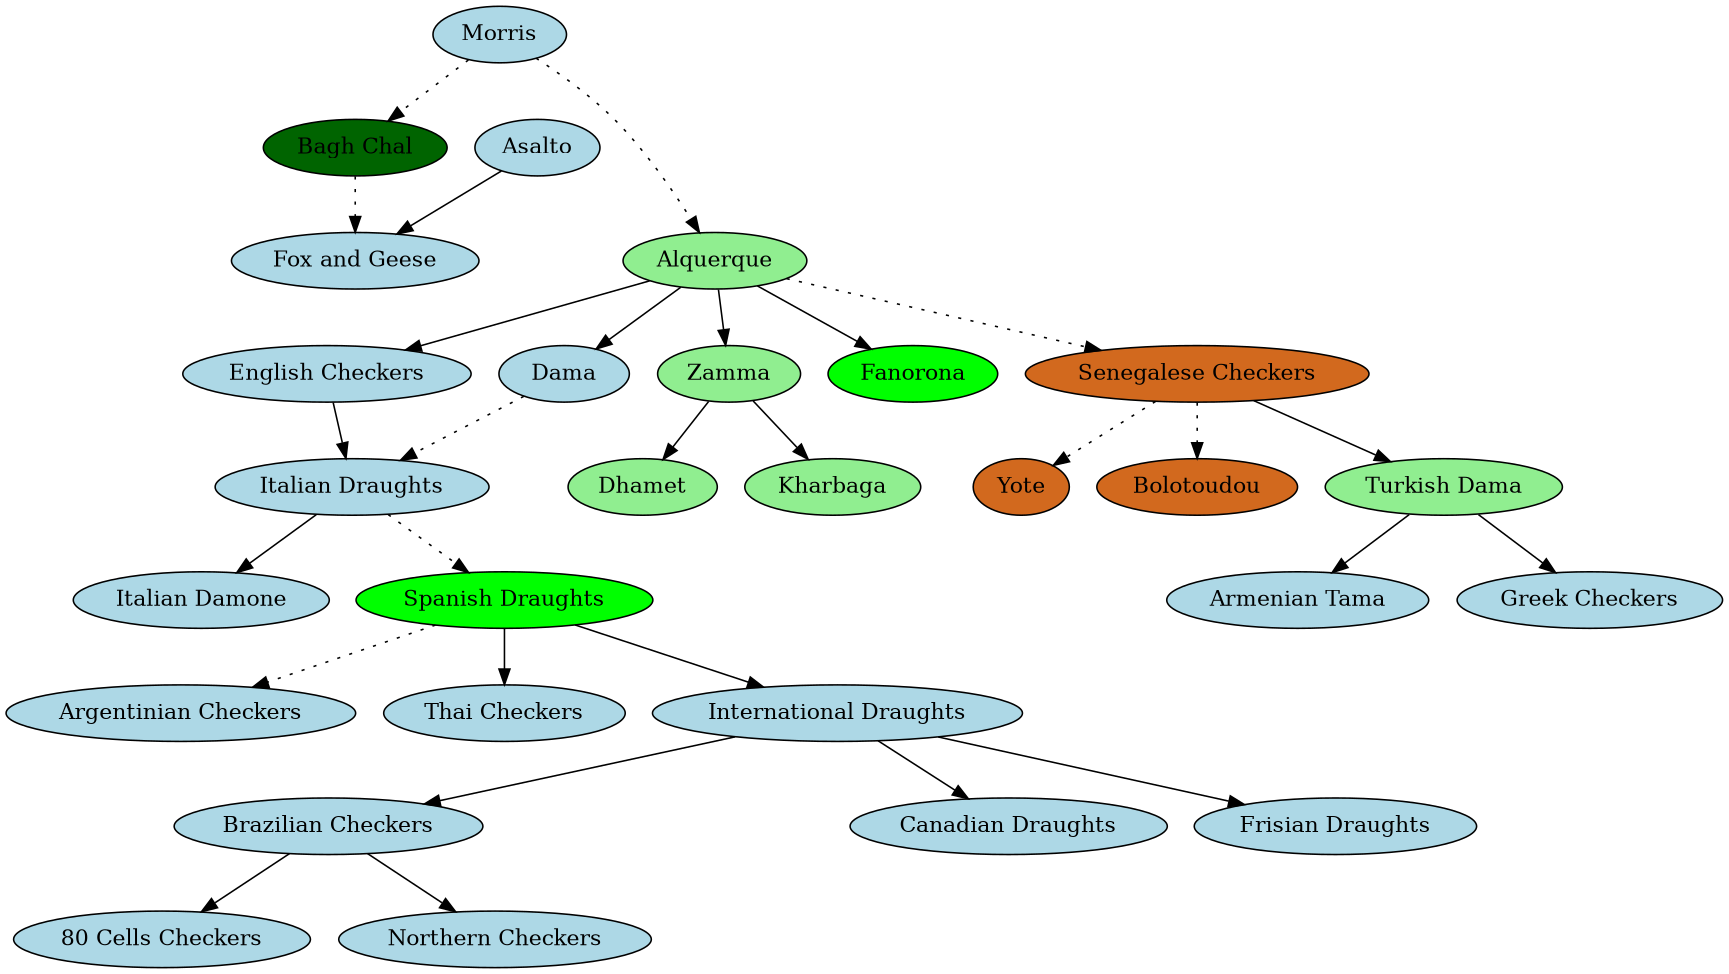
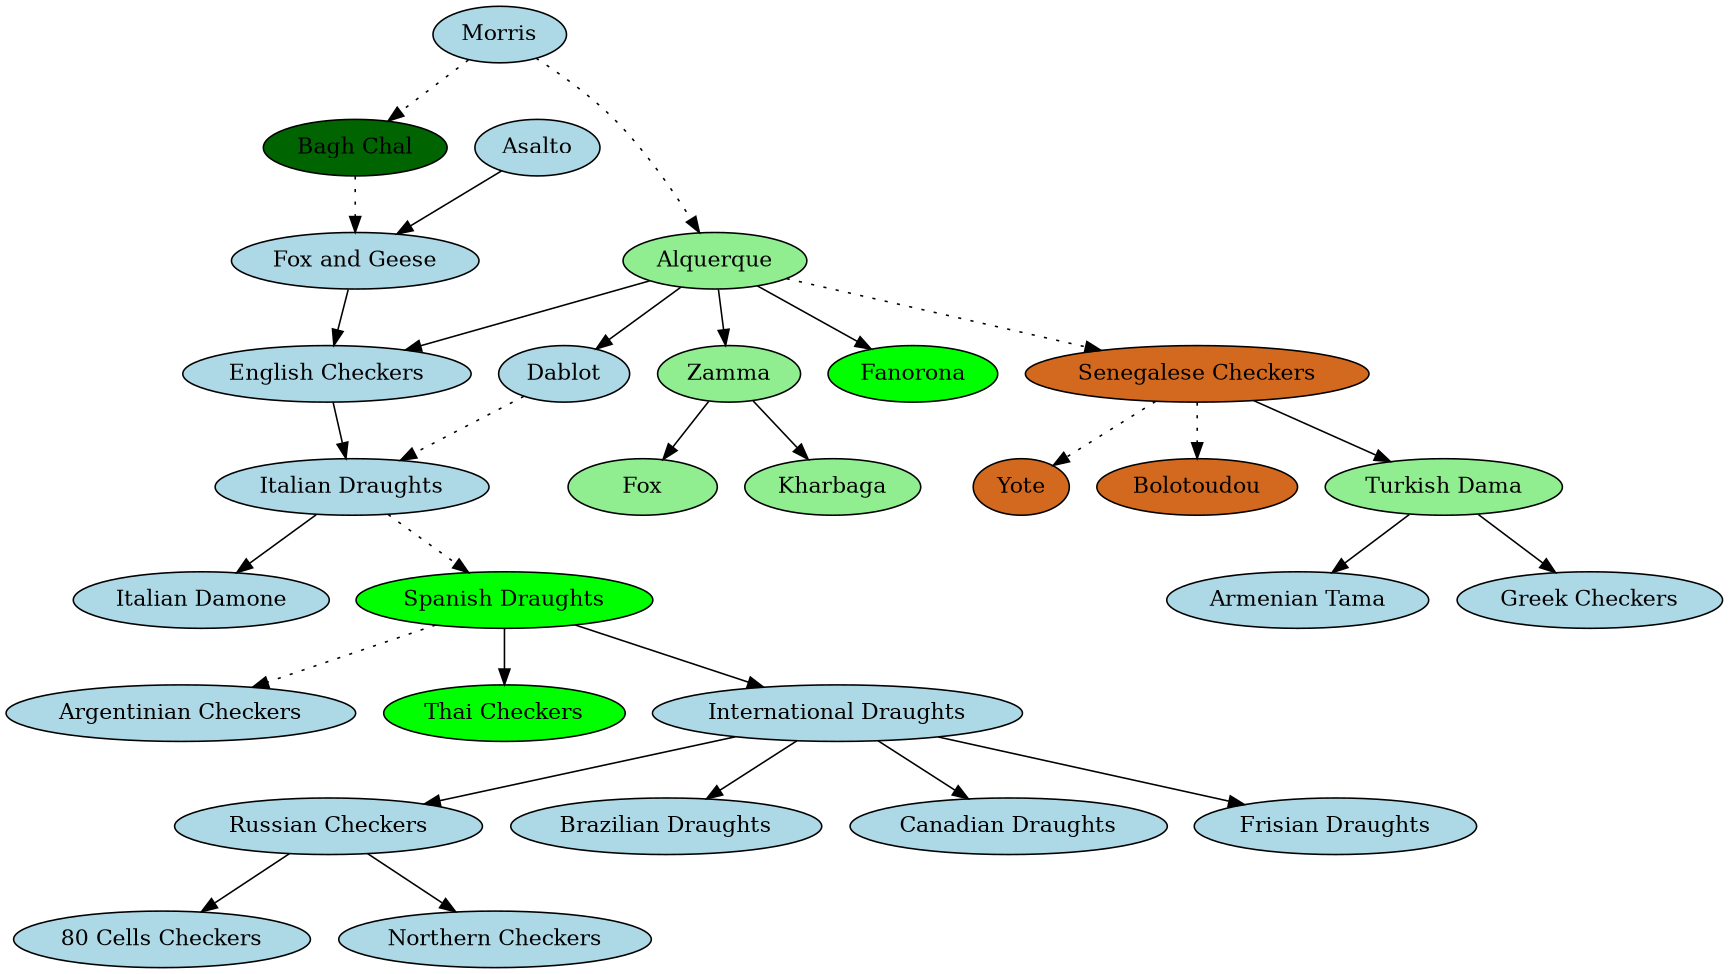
edge "Fox and Geese" -> "English Checkers": added
node "Dama": label "Dama" -> "Dablot"
node "Dhamet": label "Dhamet" -> "Fox"
node "Thai Checkers": fillcolor lightblue -> green
node "Brazilian Checkers": label "Brazilian Checkers" -> "Russian Checkers"
node "Brazilian Draughts": added
